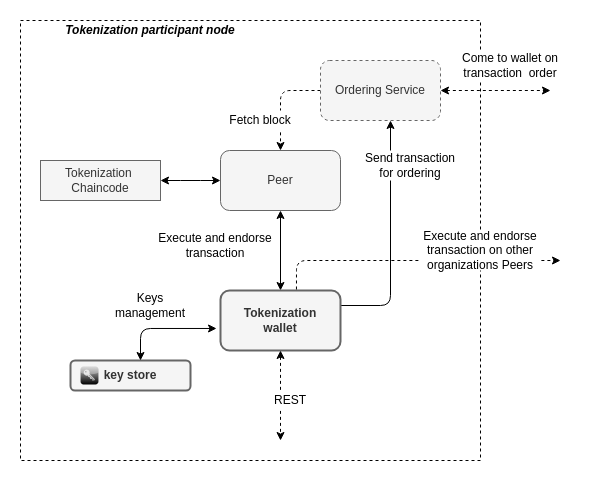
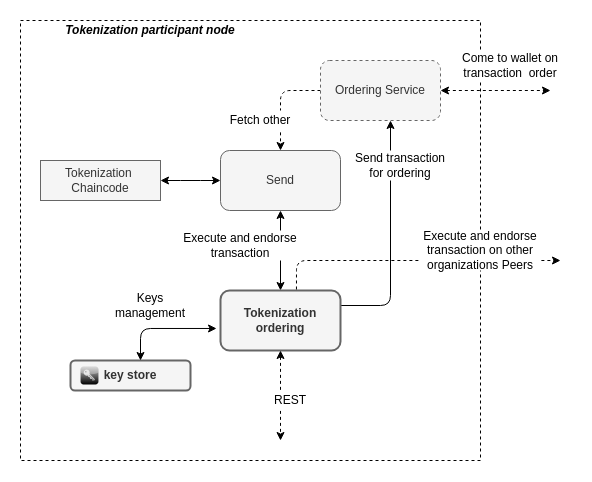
node "Fetch block": label "Fetch block" -> "Fetch other"
node "Send transaction for ordering": moved (411, 166) -> (401, 166)
node "Peer": label "Peer" -> "Send"
node "Execute and endorse transaction": moved (216, 246) -> (241, 246)
node "Tokenization wallet": label "Tokenization wallet" -> "Tokenization ordering"
